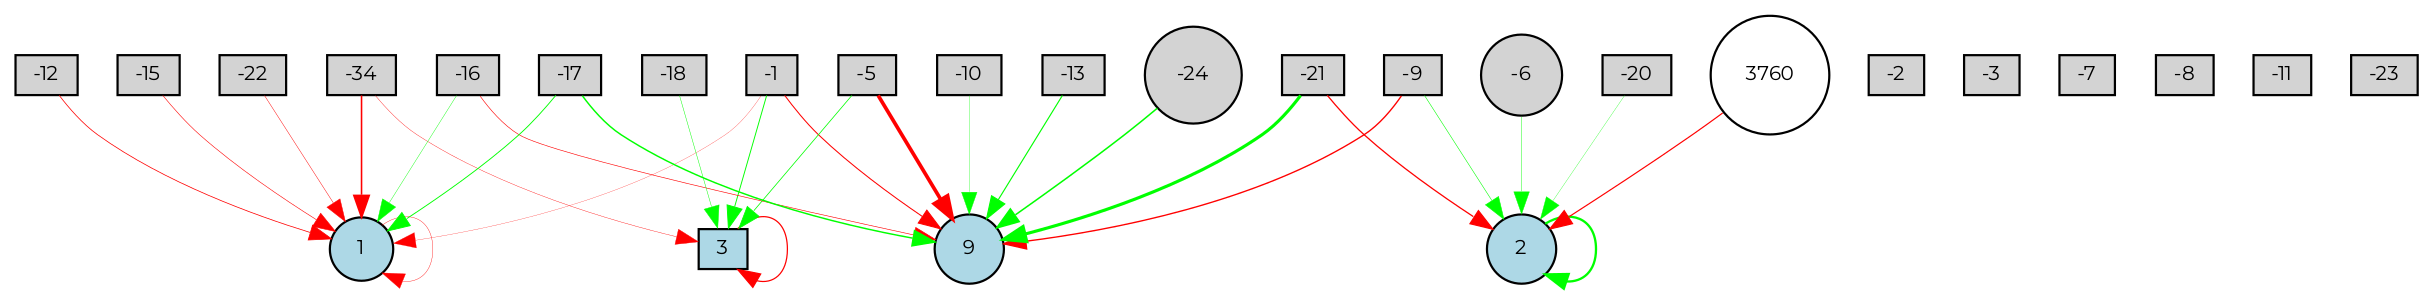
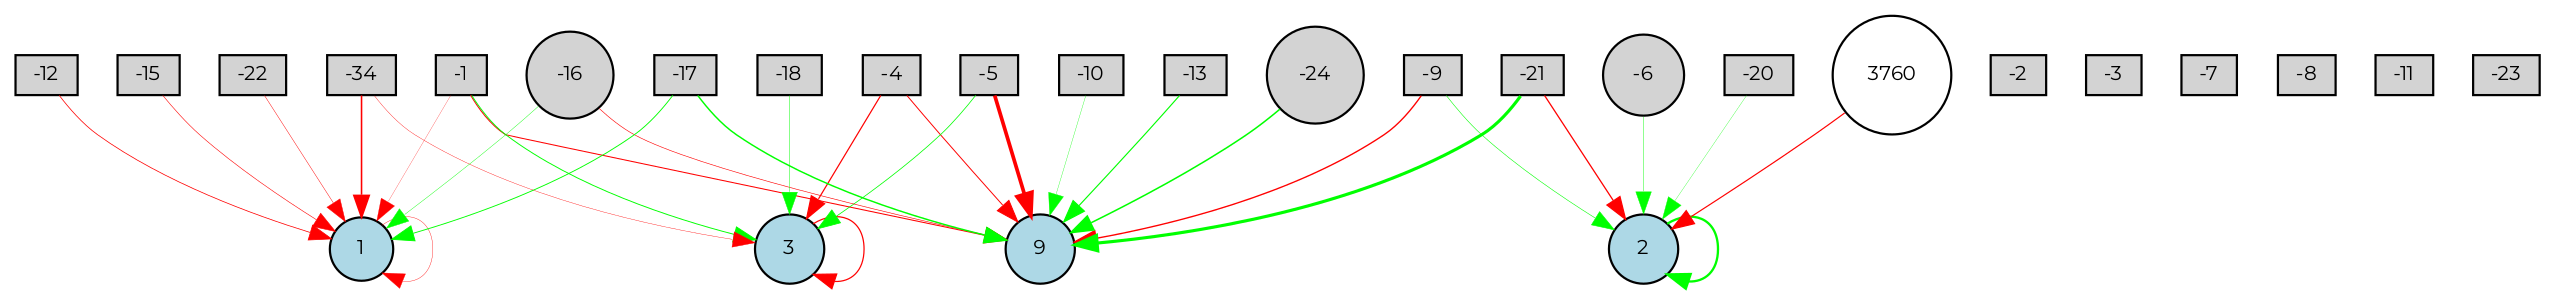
node "-16": shape box -> circle
node "-4": added
node "3": shape box -> circle
